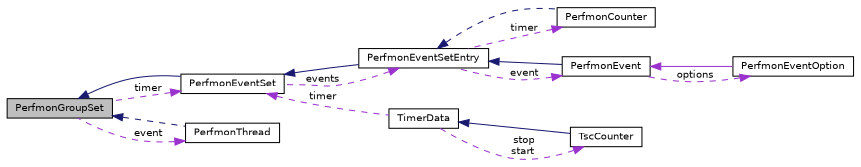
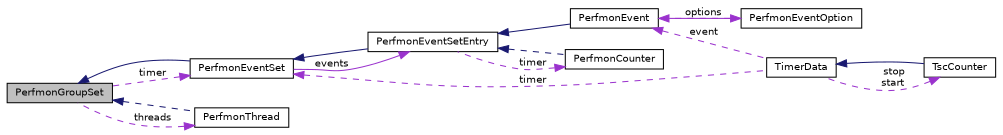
edge "PerfmonEventSetEntry" -> "PerfmonEvent": now "TimerData" -> "PerfmonEvent"
edge "PerfmonEventSet" -> "PerfmonEventSetEntry": style dashed -> solid
edge "PerfmonGroupSet" -> "PerfmonThread": label " event" -> " threads"
